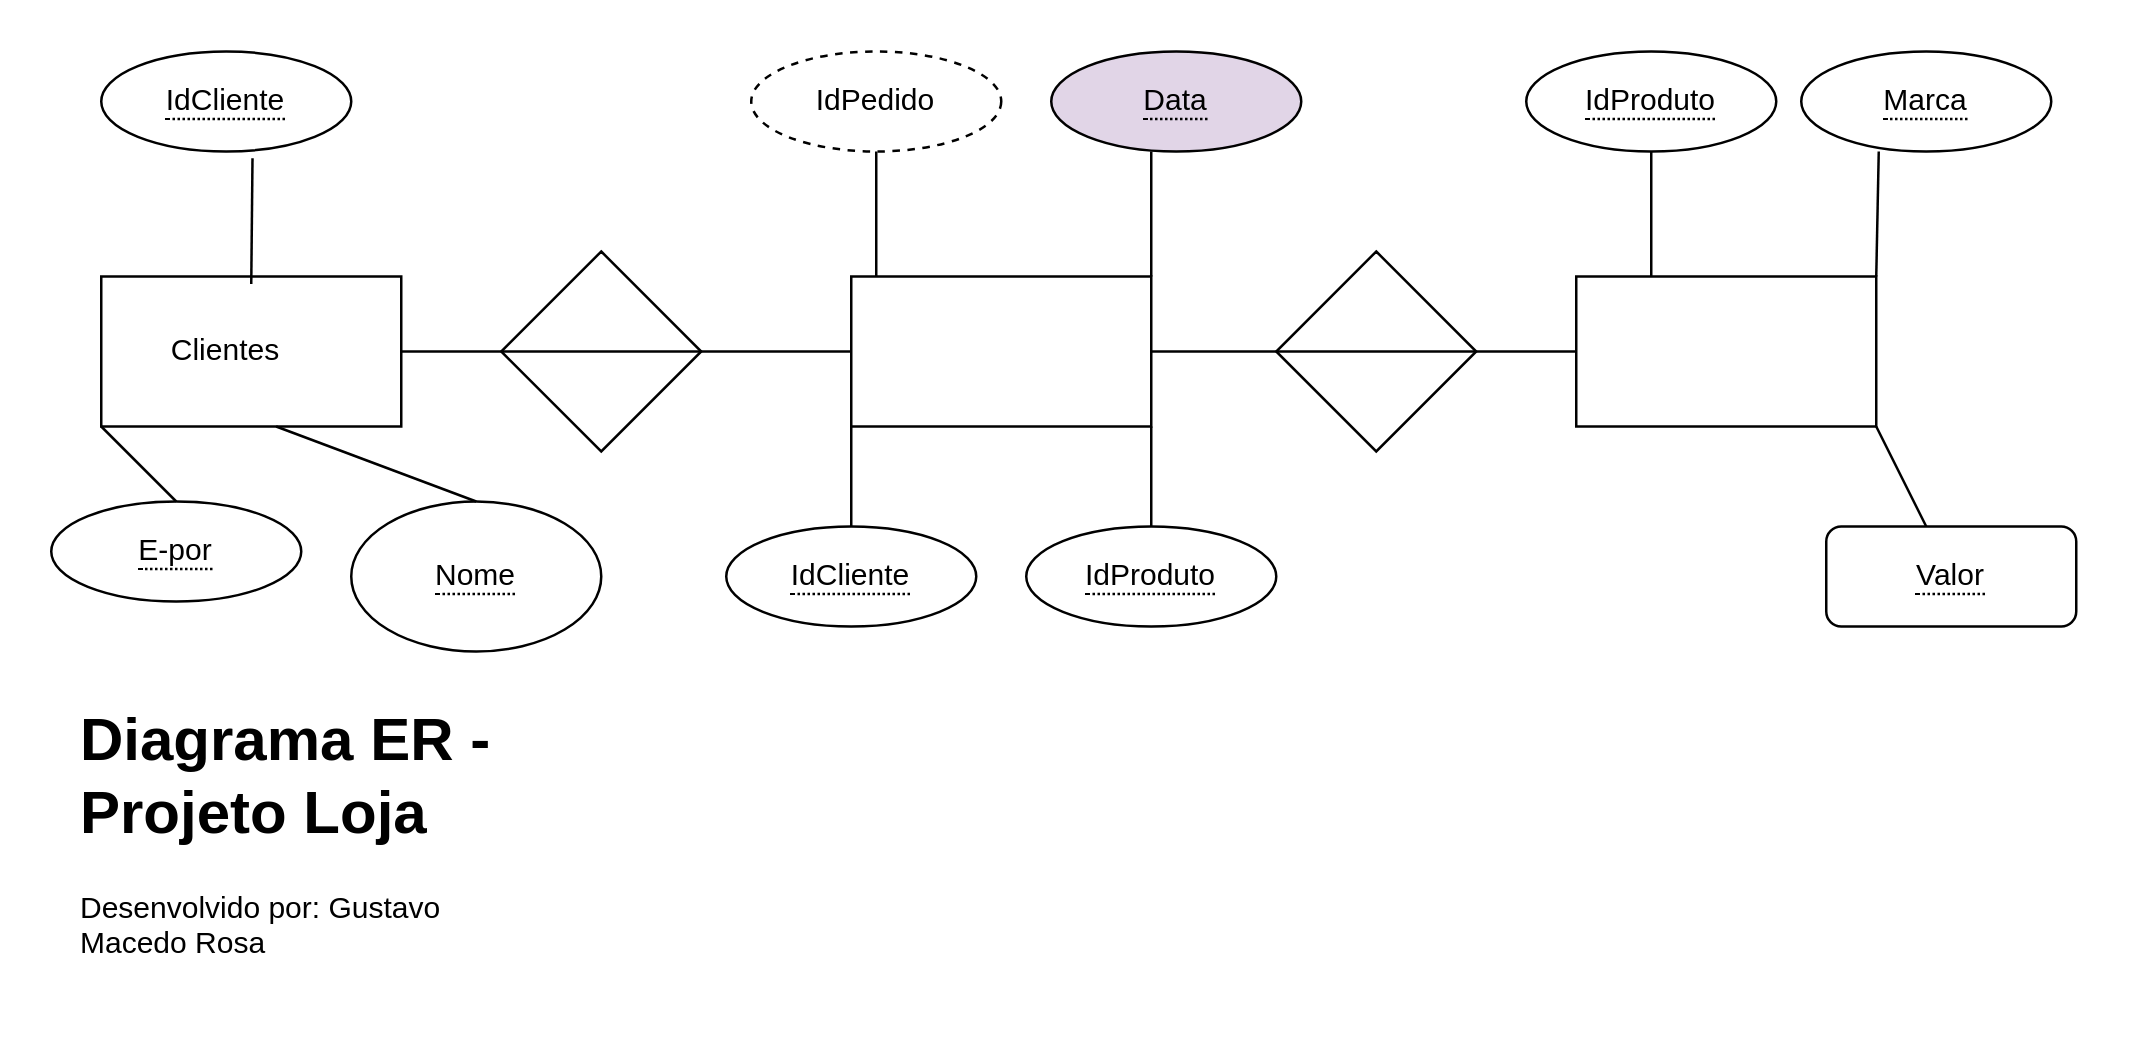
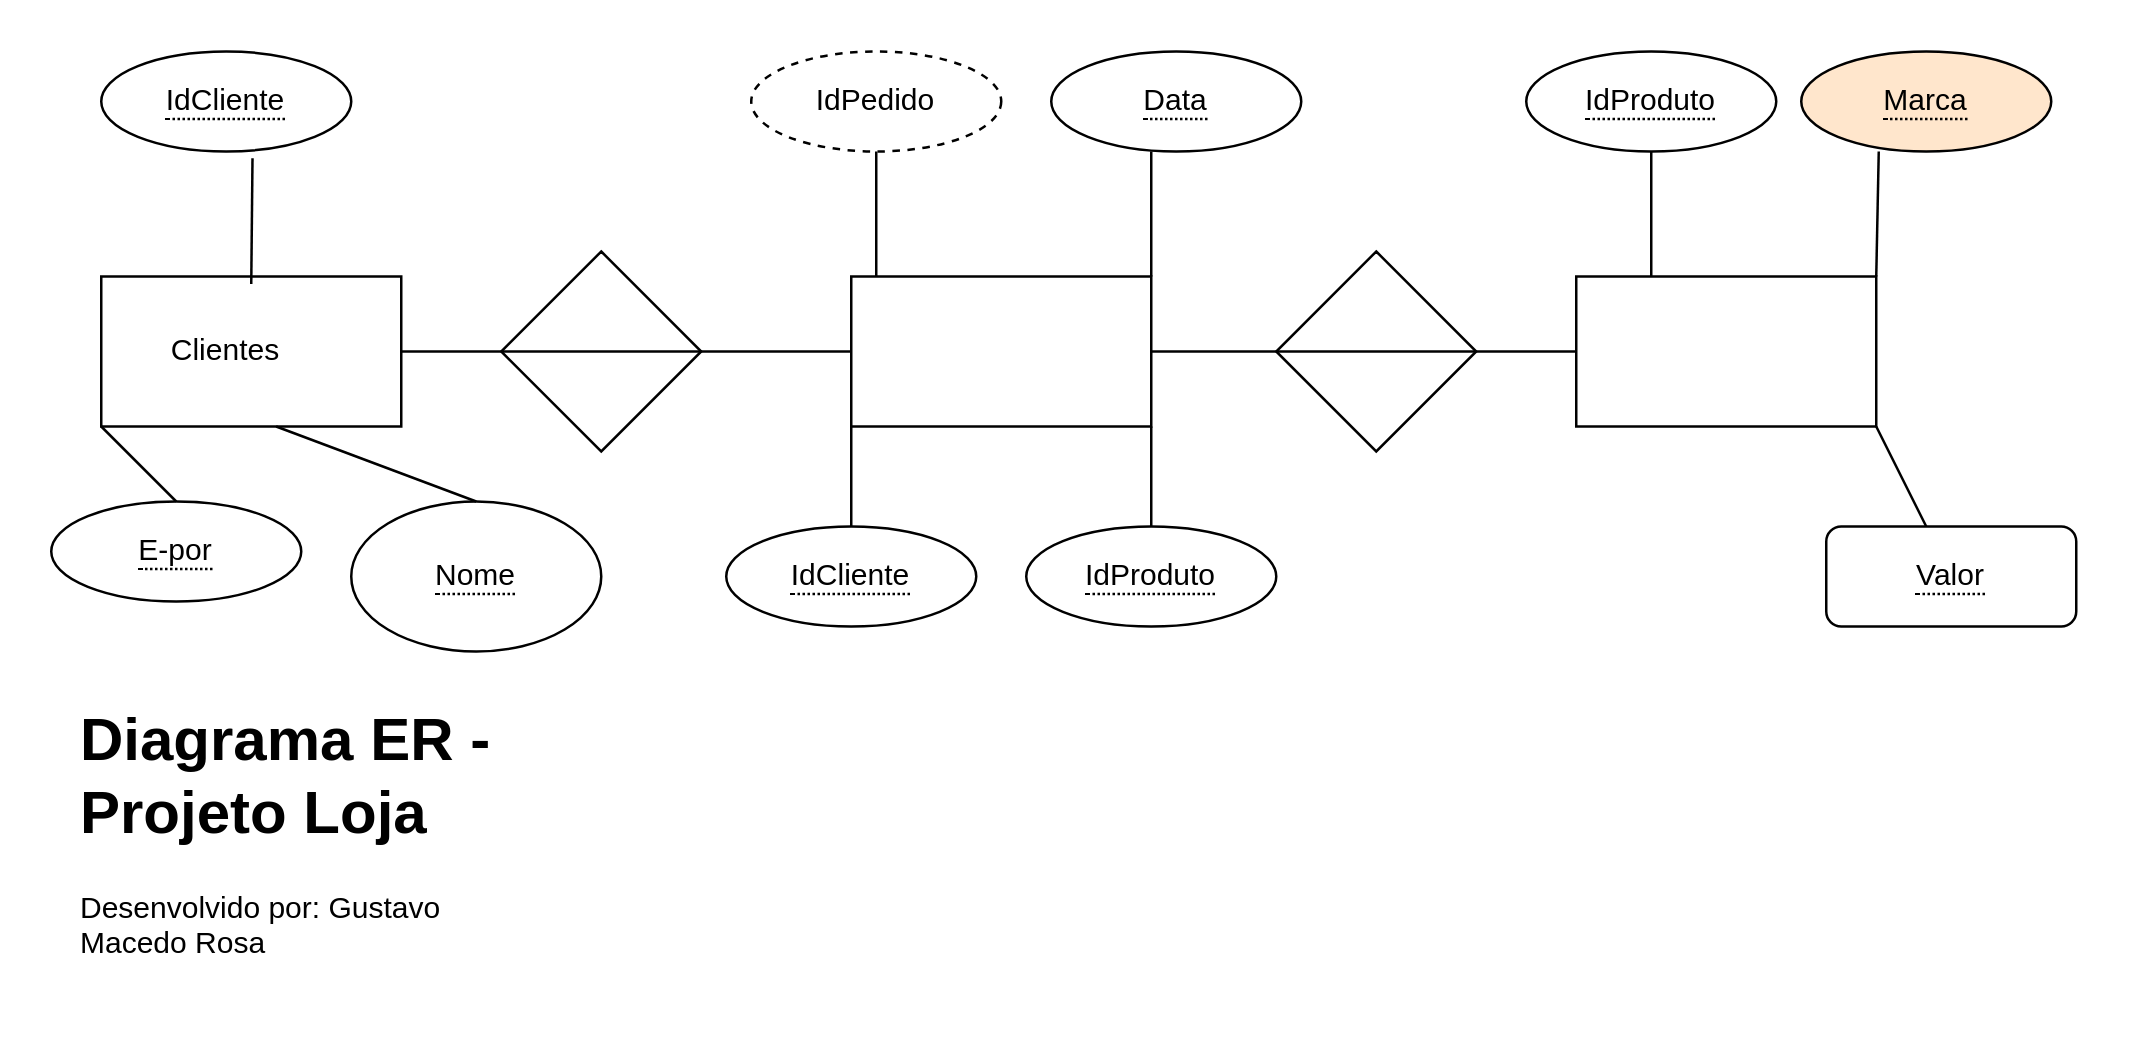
node "Data": fillcolor #e1d5e7 -> #ffffff
node "Marca": fillcolor #ffffff -> #ffe6cc
